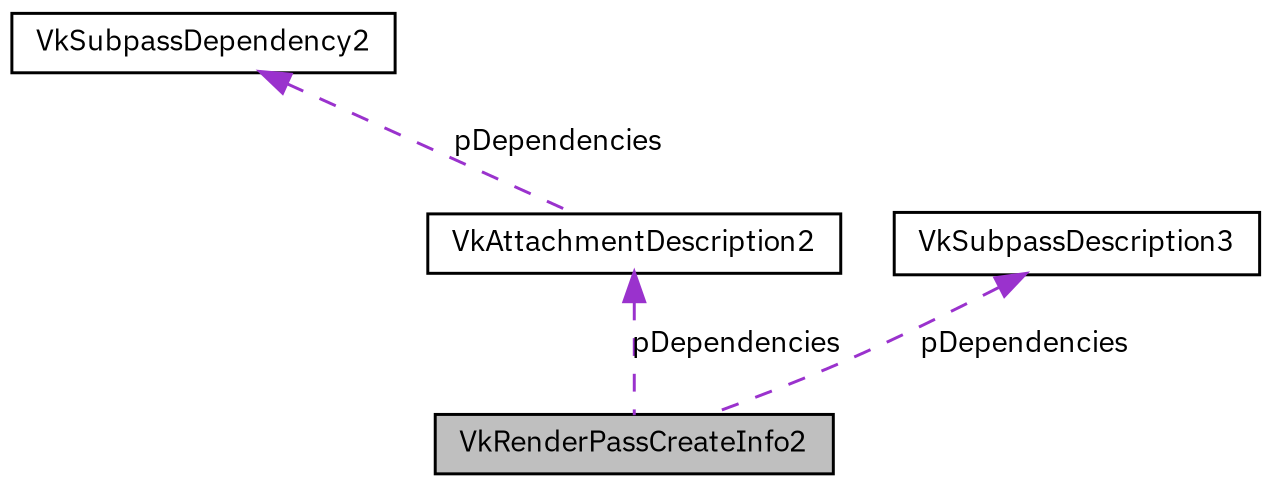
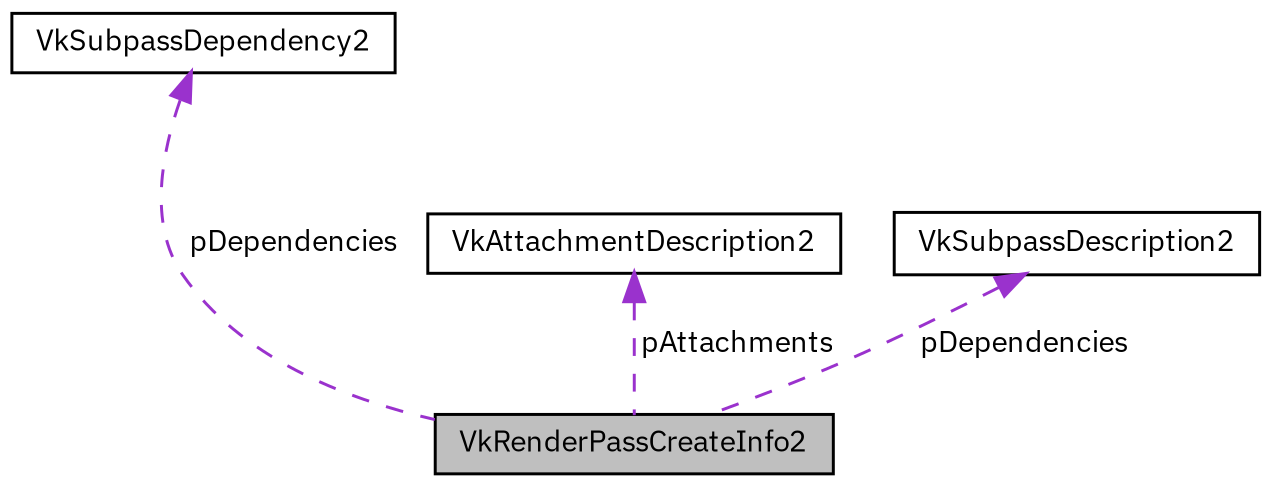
edge "VkAttachmentDescription2" -> "VkSubpassDependency2": now "VkRenderPassCreateInfo2" -> "VkSubpassDependency2"
node "VkSubpassDescription3": label "VkSubpassDescription3" -> "VkSubpassDescription2"
edge "VkRenderPassCreateInfo2" -> "VkAttachmentDescription2": label " pDependencies" -> " pAttachments"
